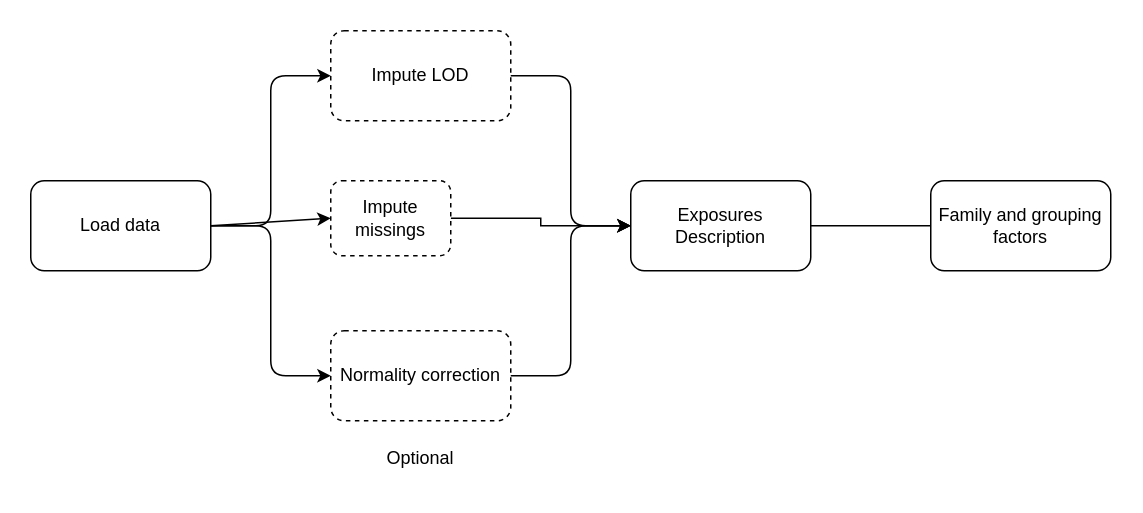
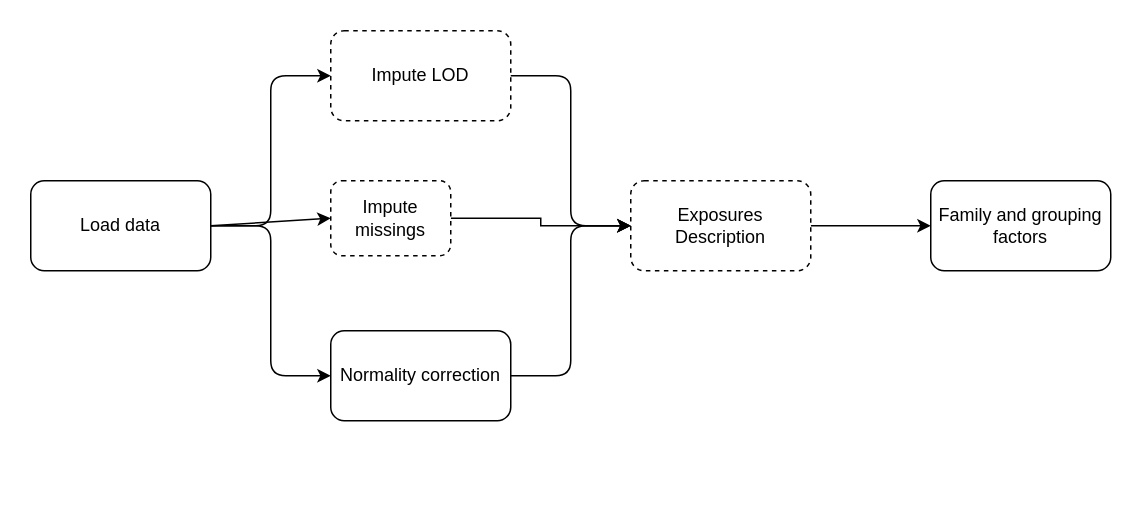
node "Exposures Description": style solid -> dashed
edge "Exposures Description" -- "Family and grouping factors": arrowhead none -> classic
node "Normality correction": style dashed -> solid
node "Optional": removed
